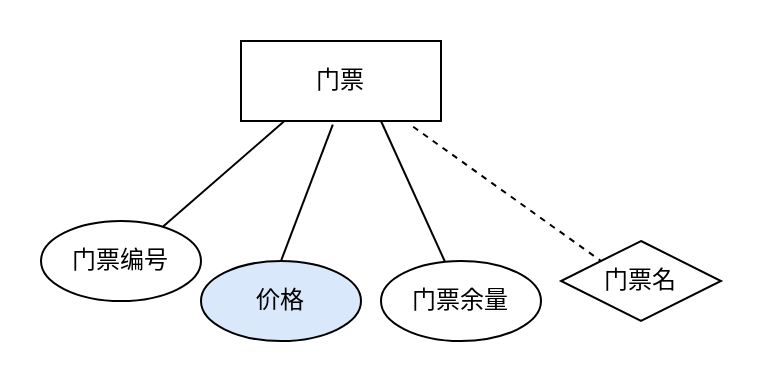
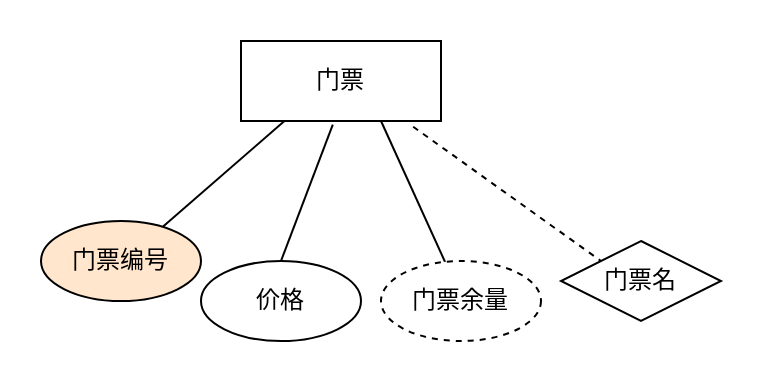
node "门票编号": fillcolor #ffffff -> #ffe6cc
node "价格": fillcolor #dae8fc -> #ffffff
node "门票余量": style solid -> dashed
